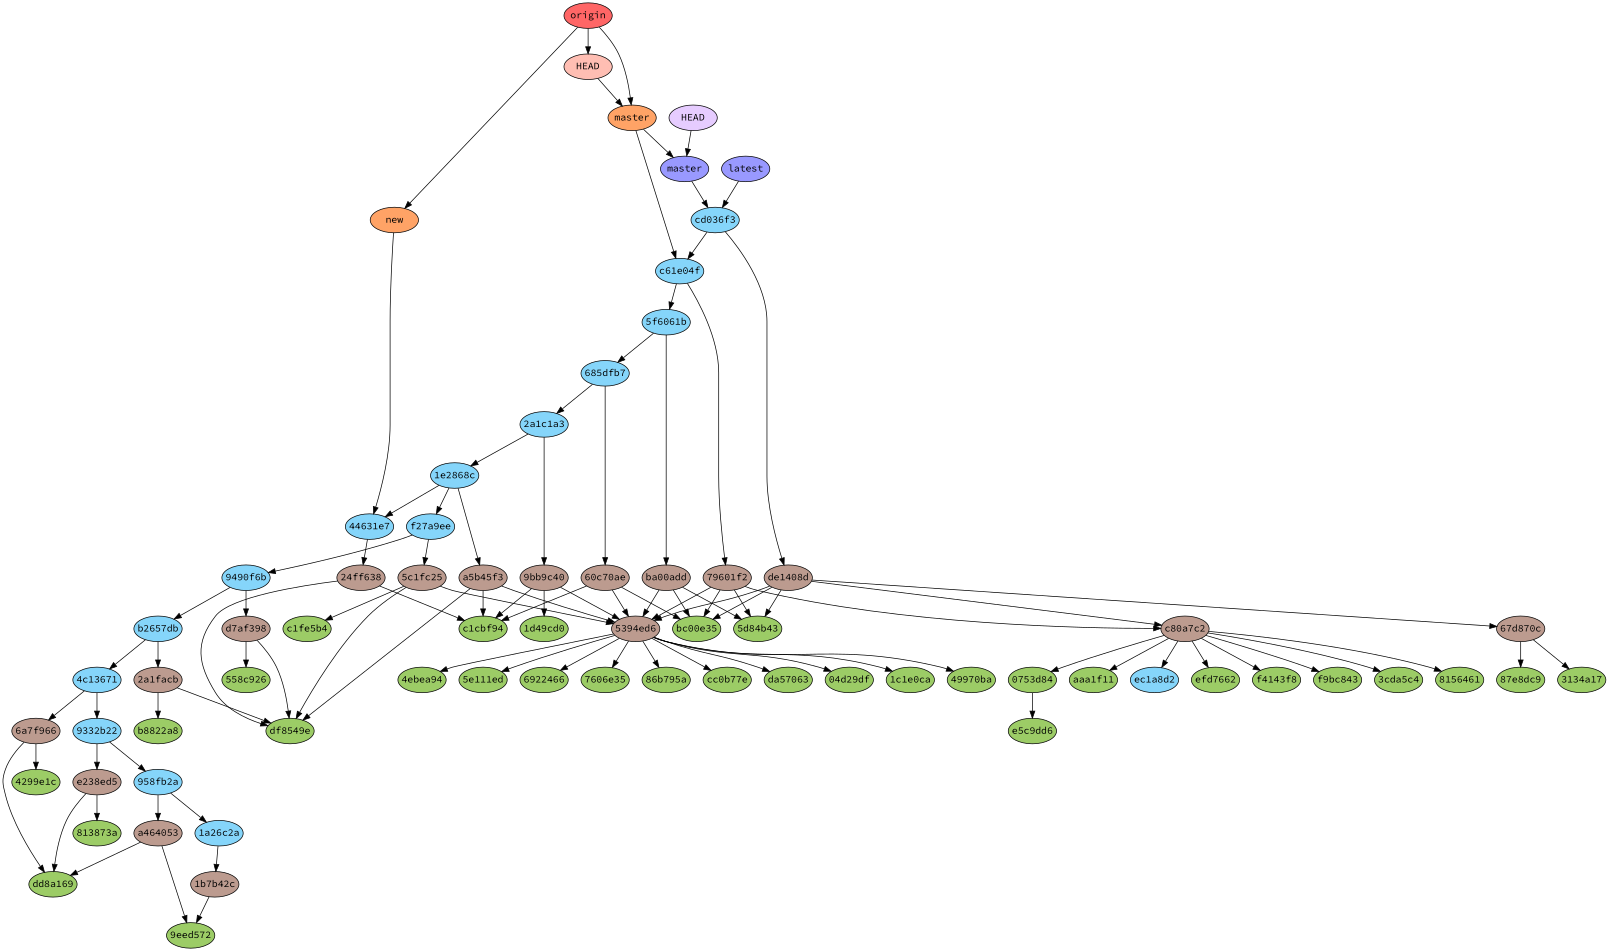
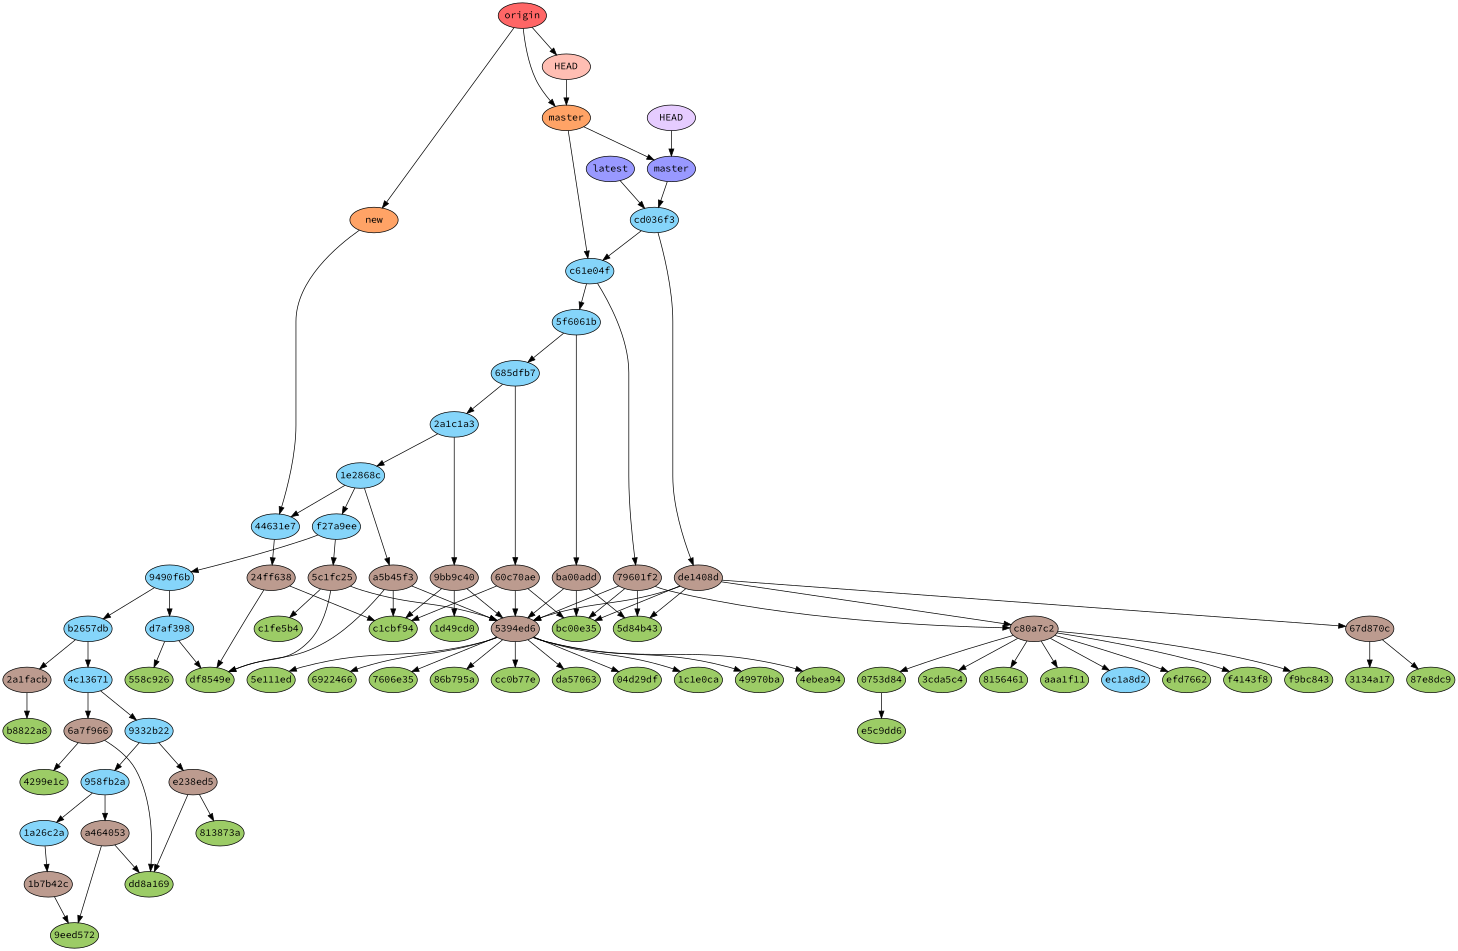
node "d7af398": fillcolor #bc9b8f -> #85d5fa
edge "2a1facb" -> "df8549e": removed
